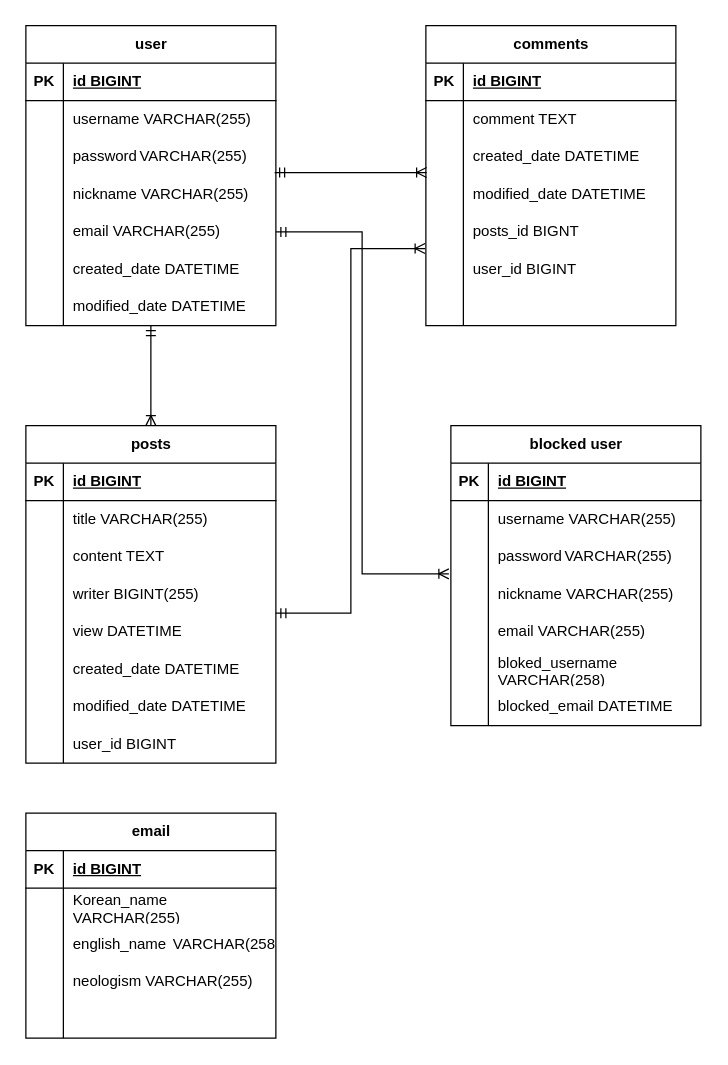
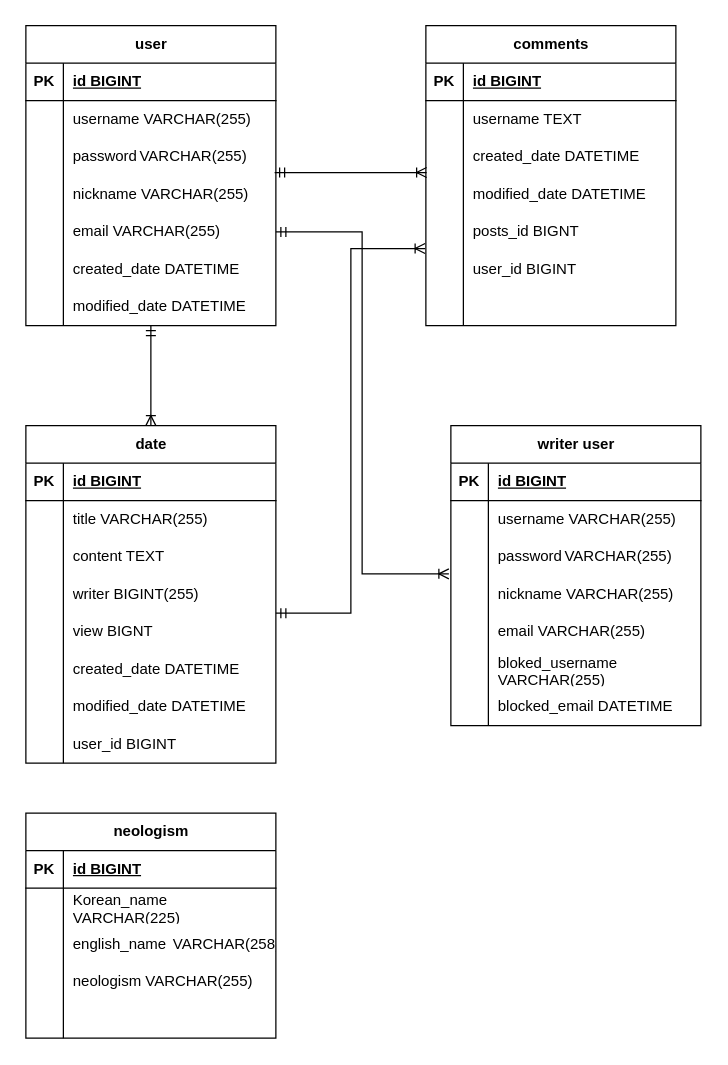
node "comment TEXT": label "comment TEXT" -> "username TEXT"
node "posts": label "posts" -> "date"
node "blocked user": label "blocked user" -> "writer user"
node "view DATETIME": label "view DATETIME" -> "view BIGNT"
node "bloked_username VARCHAR(258)": label "bloked_username VARCHAR(258)" -> "bloked_username VARCHAR(255)"
node "email": label "email" -> "neologism"
node "Korean_name VARCHAR(255)": label "Korean_name VARCHAR(255)" -> "Korean_name VARCHAR(225)"
